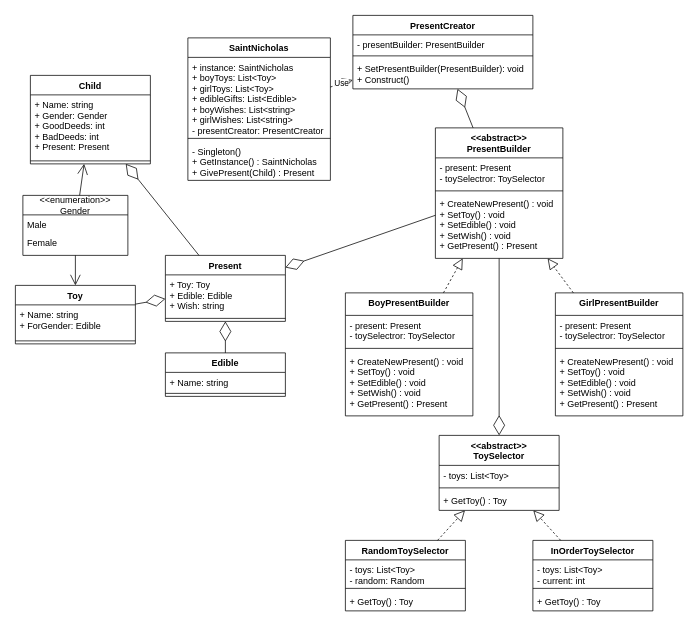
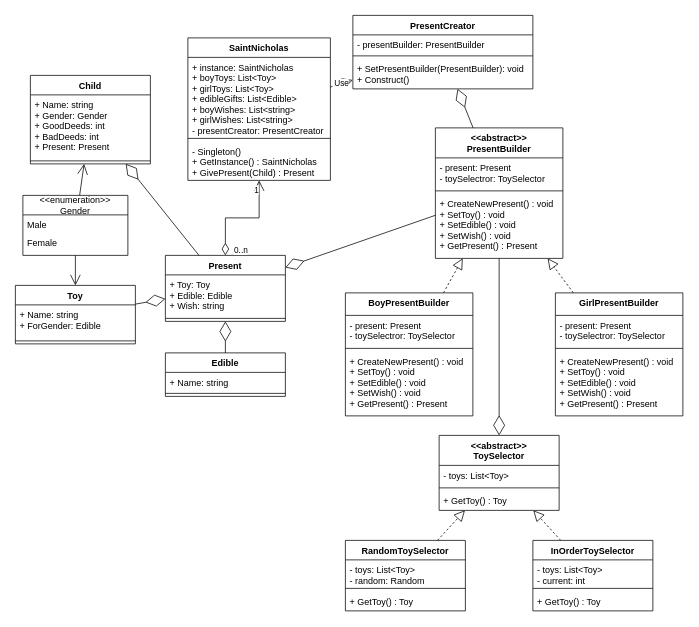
edge "SaintNicholas" -- "Present": added, labels "1", "0..n"
